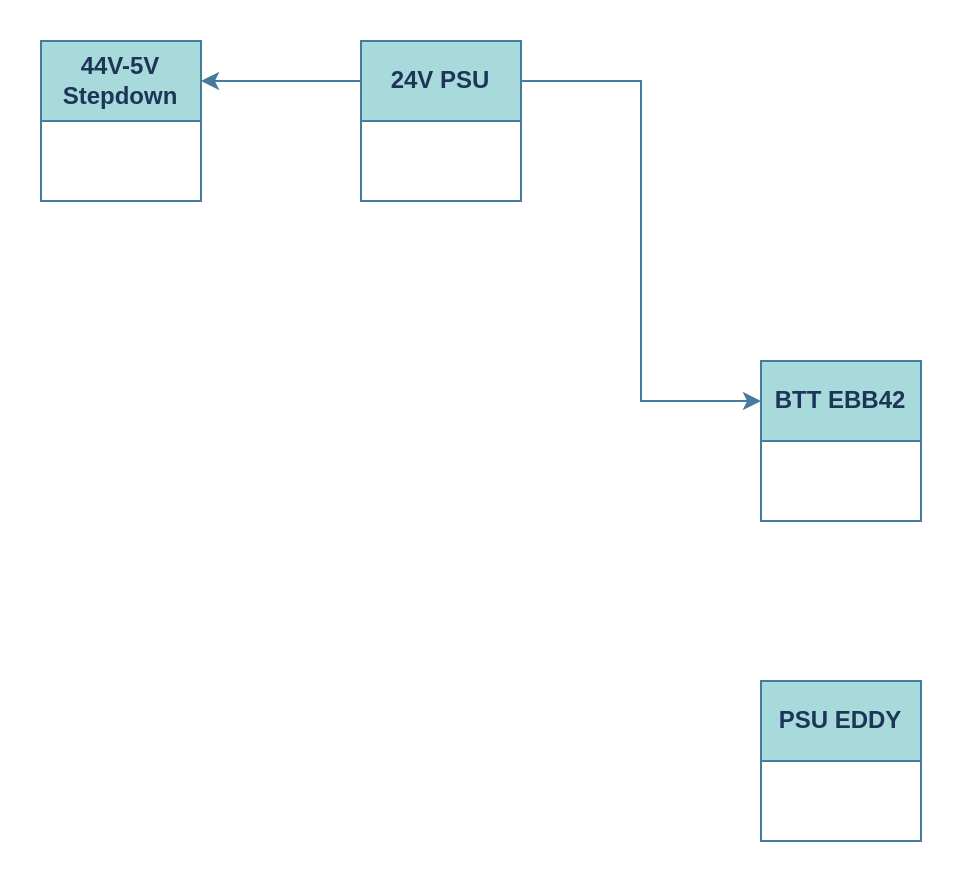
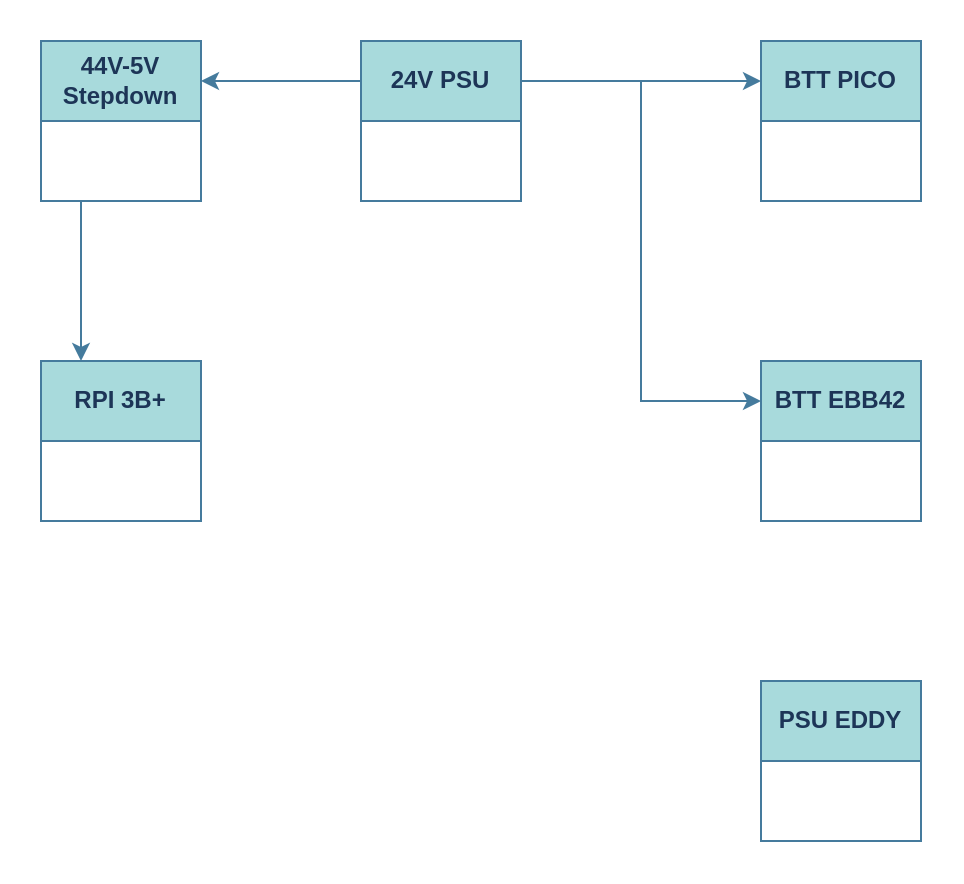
edge "24V PSU" -> "BTT PICO": added
node "BTT PICO": added
edge "44V-5V Stepdown" -> "RPI 3B+": added
node "RPI 3B+": added
